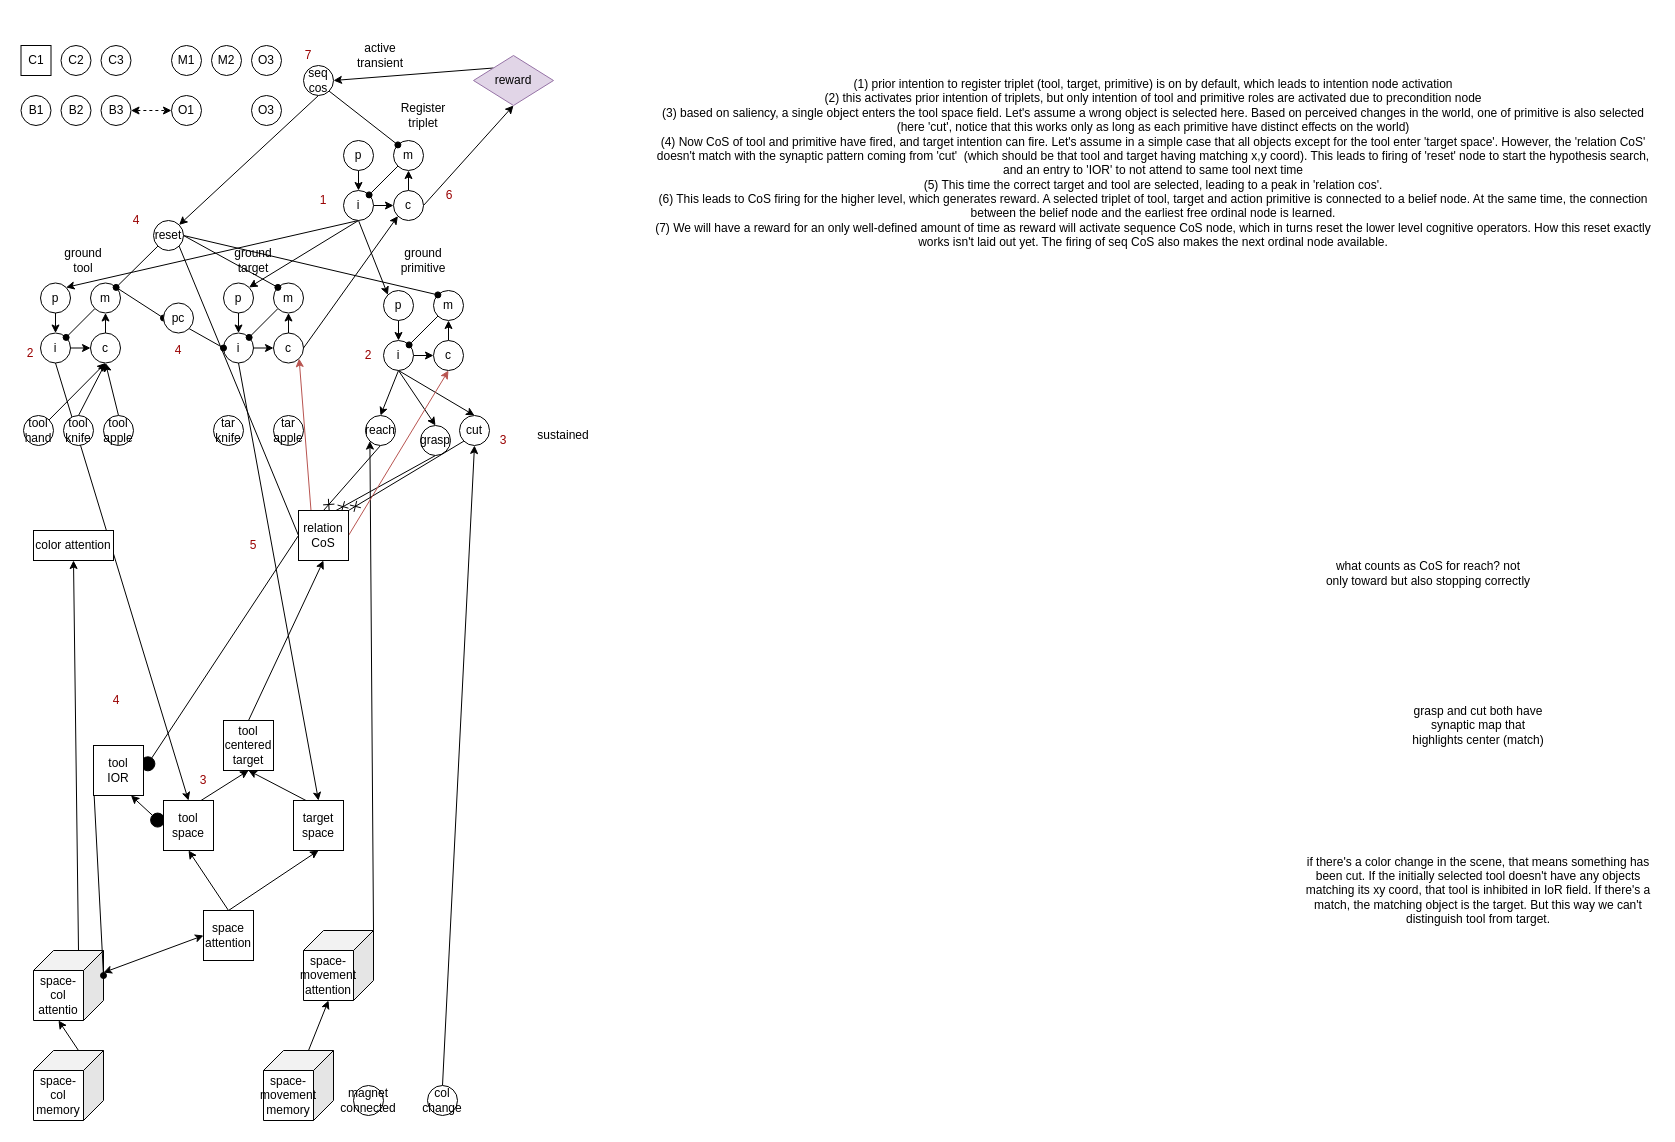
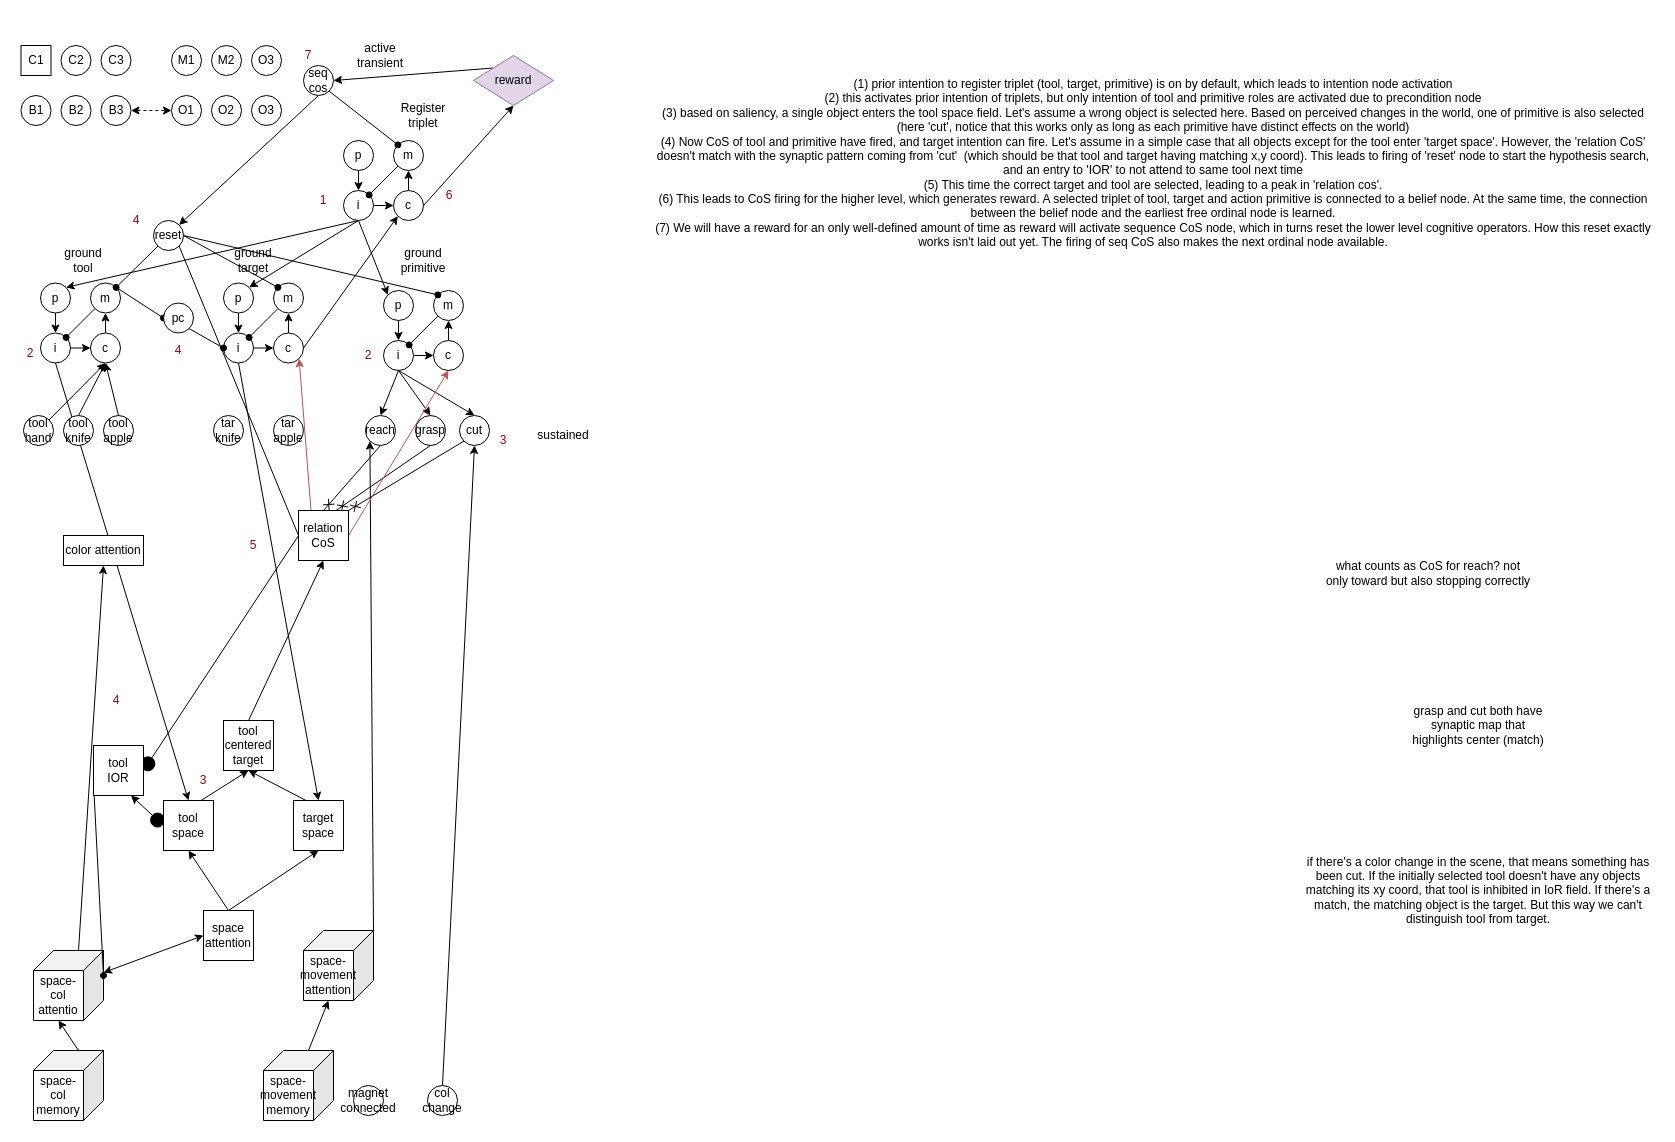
node "O2": added
node "grasp": moved (436, 441) -> (431, 431)
node "color attention": moved (74, 546) -> (104, 551)
